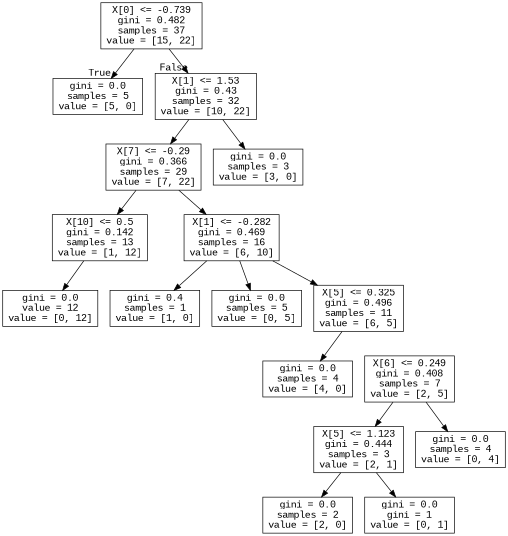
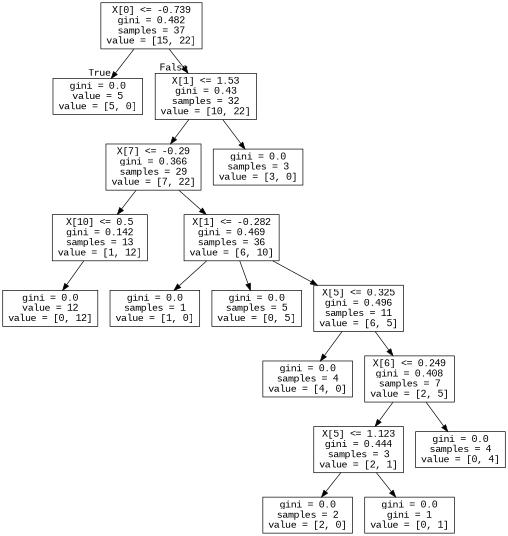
node "gini = 0.0 samples = 5 value = [5, 0]": label "gini = 0.0 samples = 5 value = [5, 0]" -> "gini = 0.0 value = 5 value = [5, 0]"
node "X[1] <= -0.282 gini = 0.469 samples = 16 value = [6, 10]": label "X[1] <= -0.282 gini = 0.469 samples = 16 value = [6, 10]" -> "X[1] <= -0.282 gini = 0.469 samples = 36 value = [6, 10]"
node "gini = 0.4 samples = 1 value = [1, 0]": label "gini = 0.4 samples = 1 value = [1, 0]" -> "gini = 0.0 samples = 1 value = [1, 0]"
edge "X[5] <= 0.325 gini = 0.496 samples = 11 value = [6, 5]" -> "X[6] <= 0.249 gini = 0.408 samples = 7 value = [2, 5]": added
